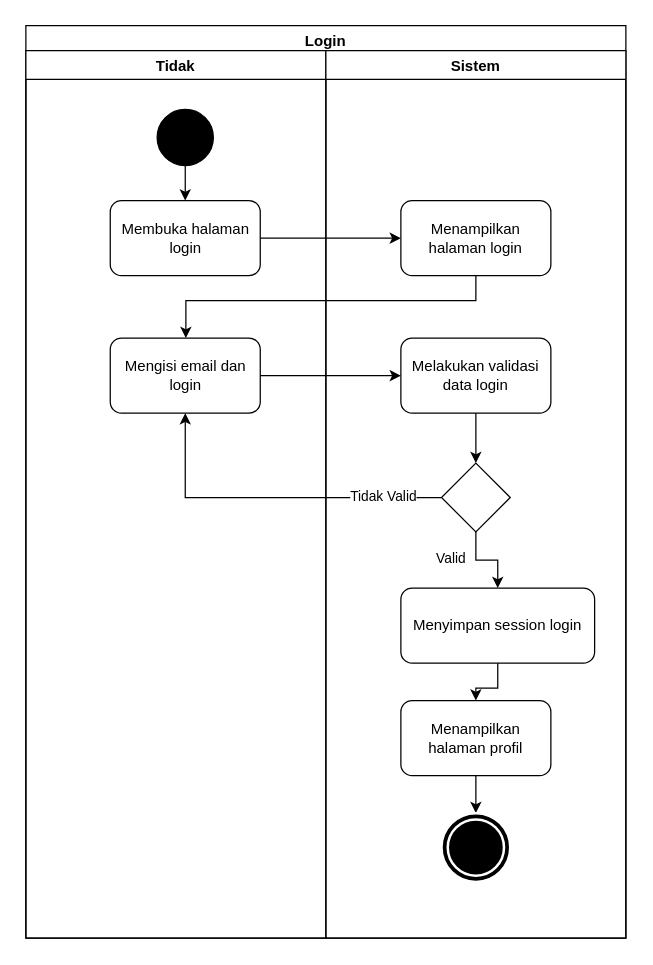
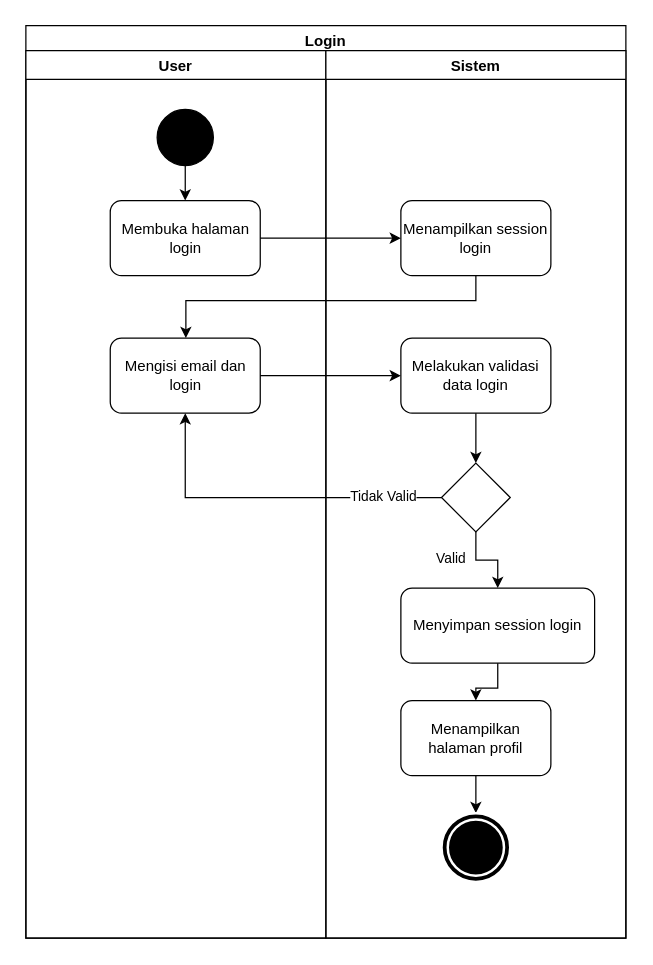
node "Tidak": label "Tidak" -> "User"
node "Menampilkan halaman login": label "Menampilkan halaman login" -> "Menampilkan session login"
